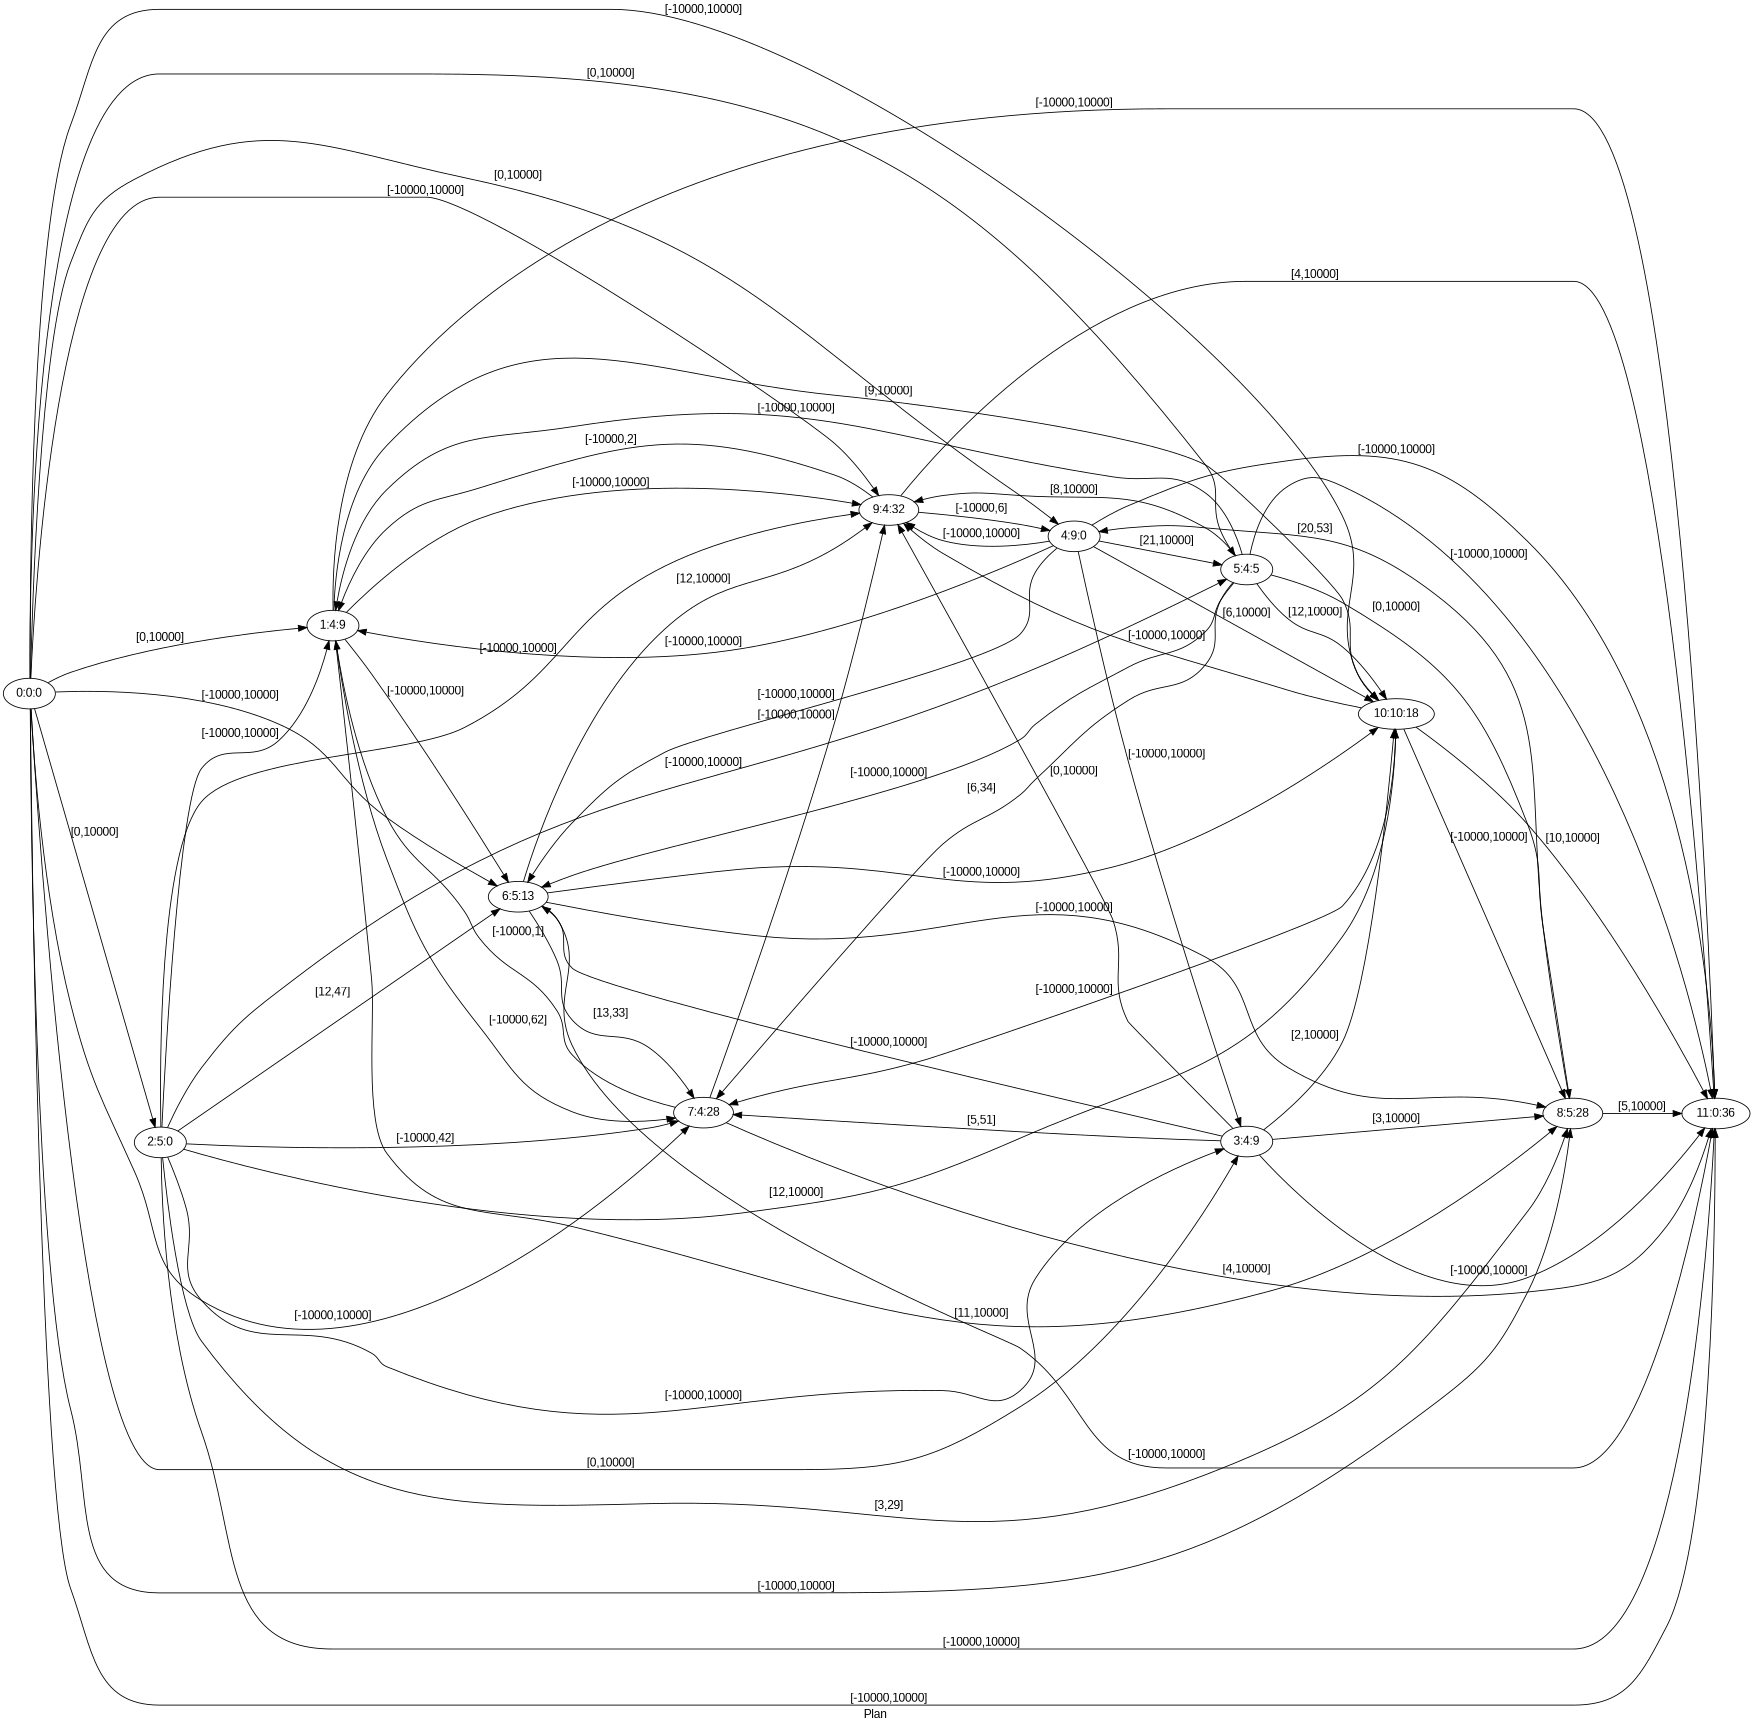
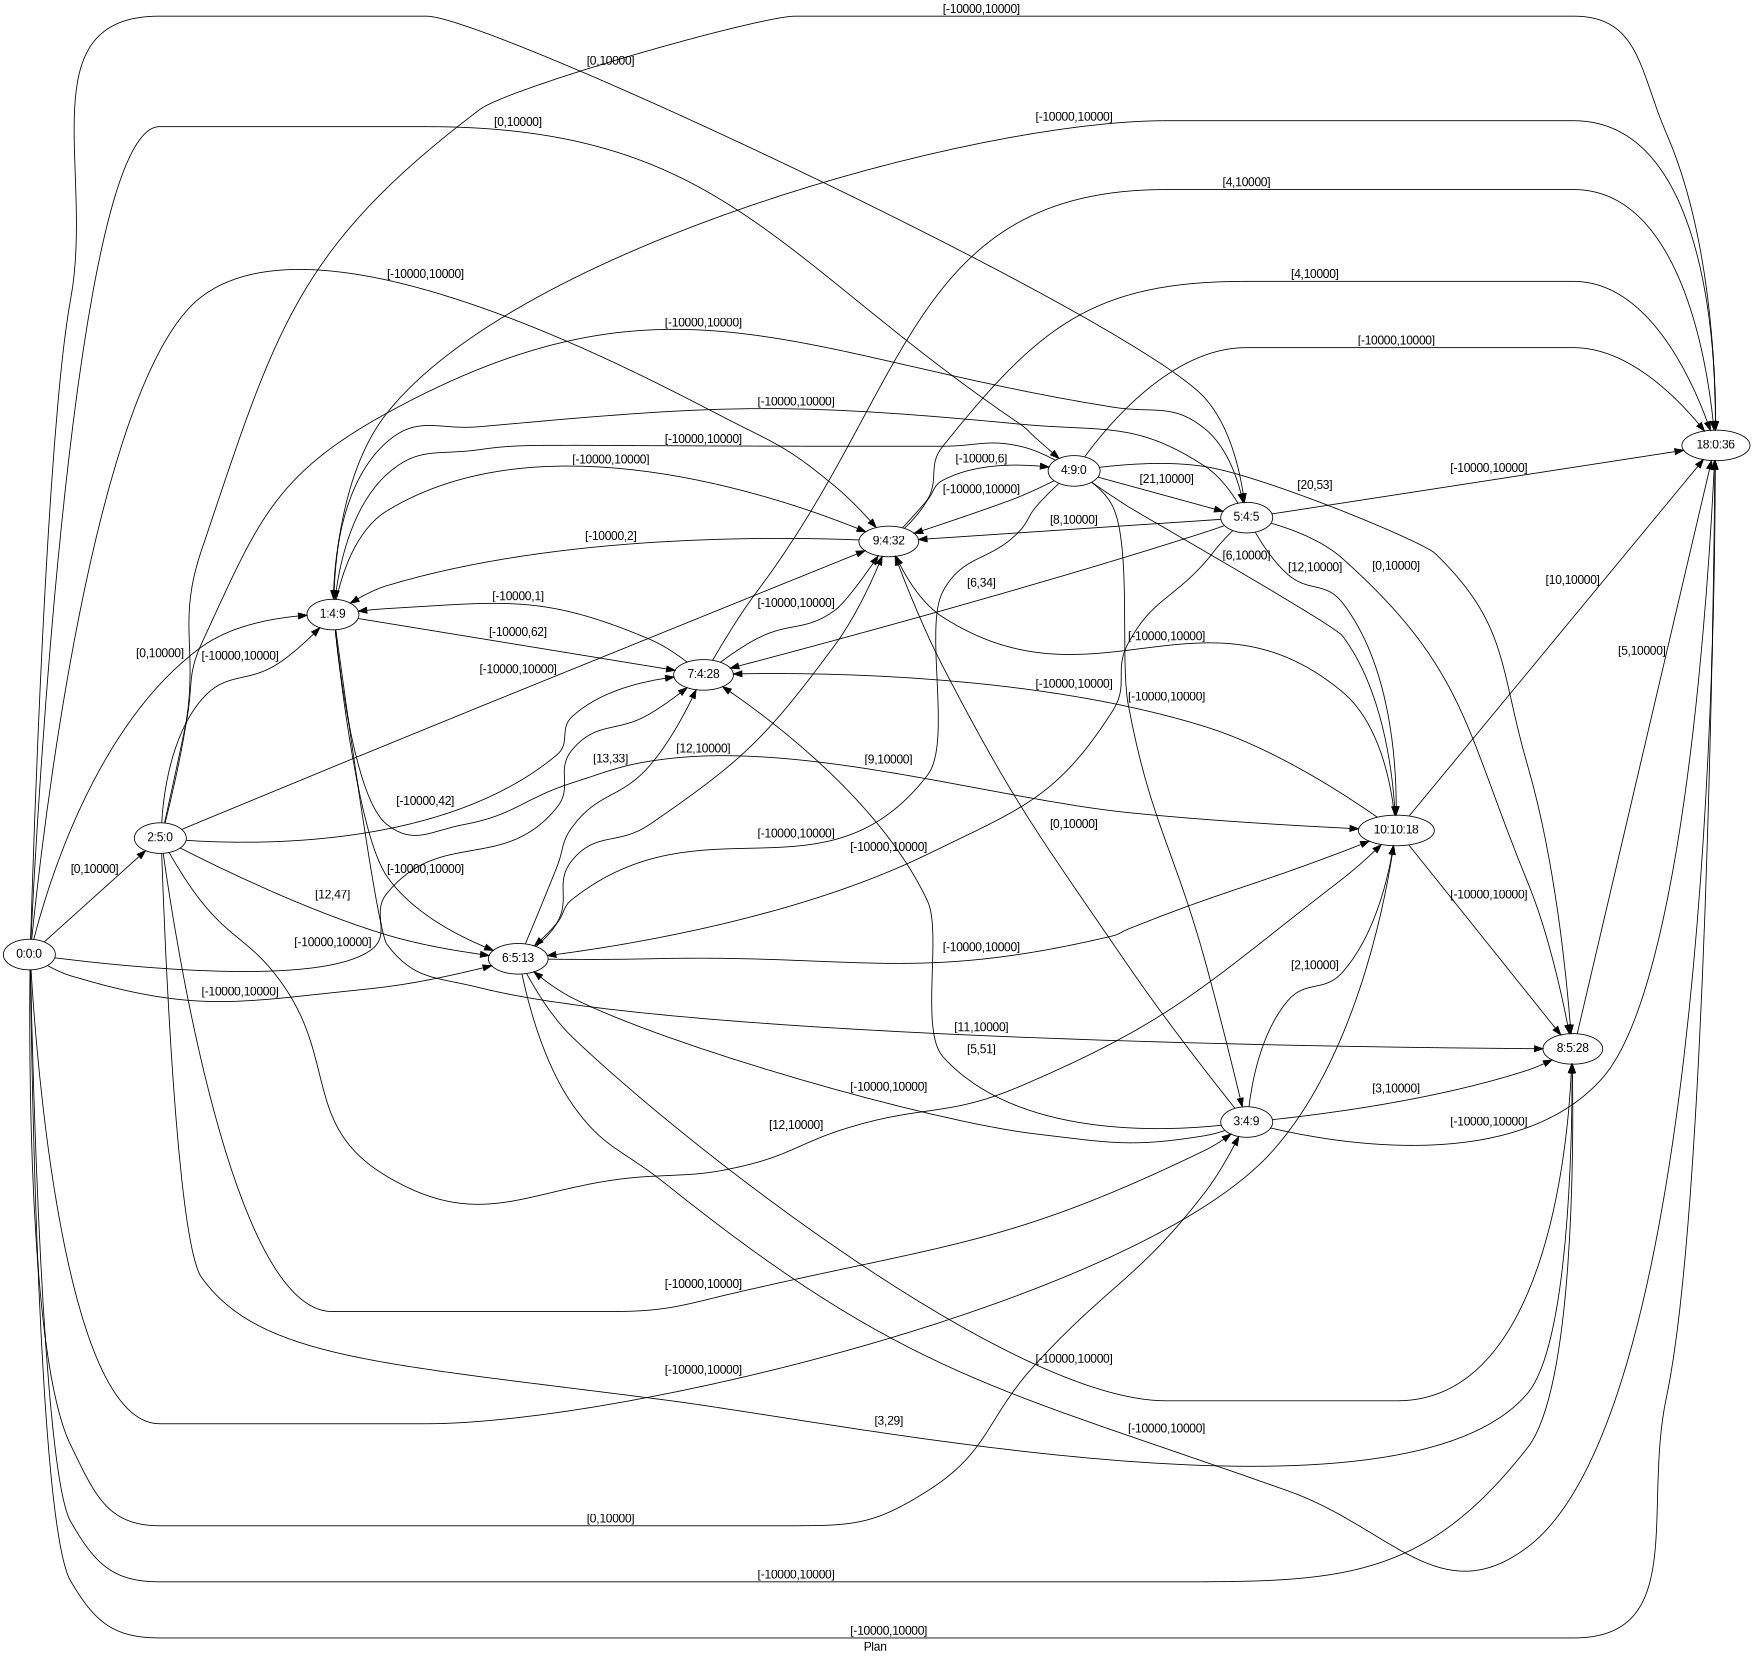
edge "8:5:28" -> "4:9:0": reversed
node "11:0:36": label "11:0:36" -> "18:0:36"
